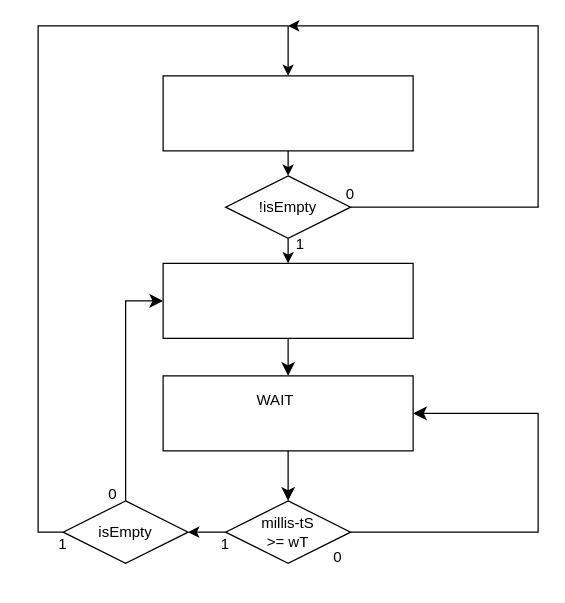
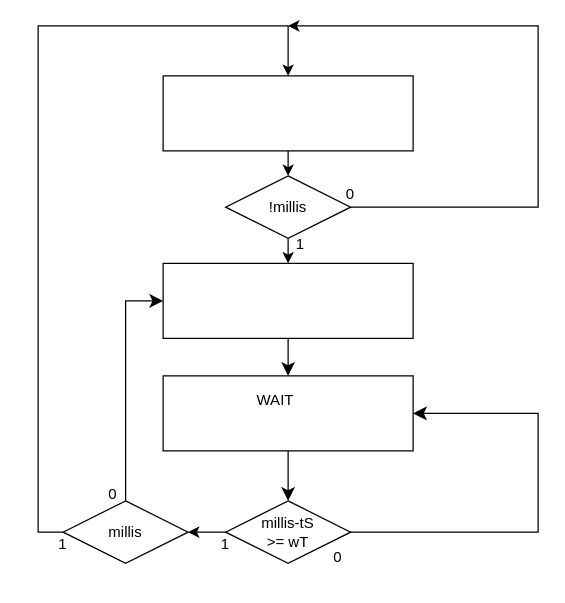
node "!isEmpty": label "!isEmpty" -> "!millis"
node "isEmpty": label "isEmpty" -> "millis"
